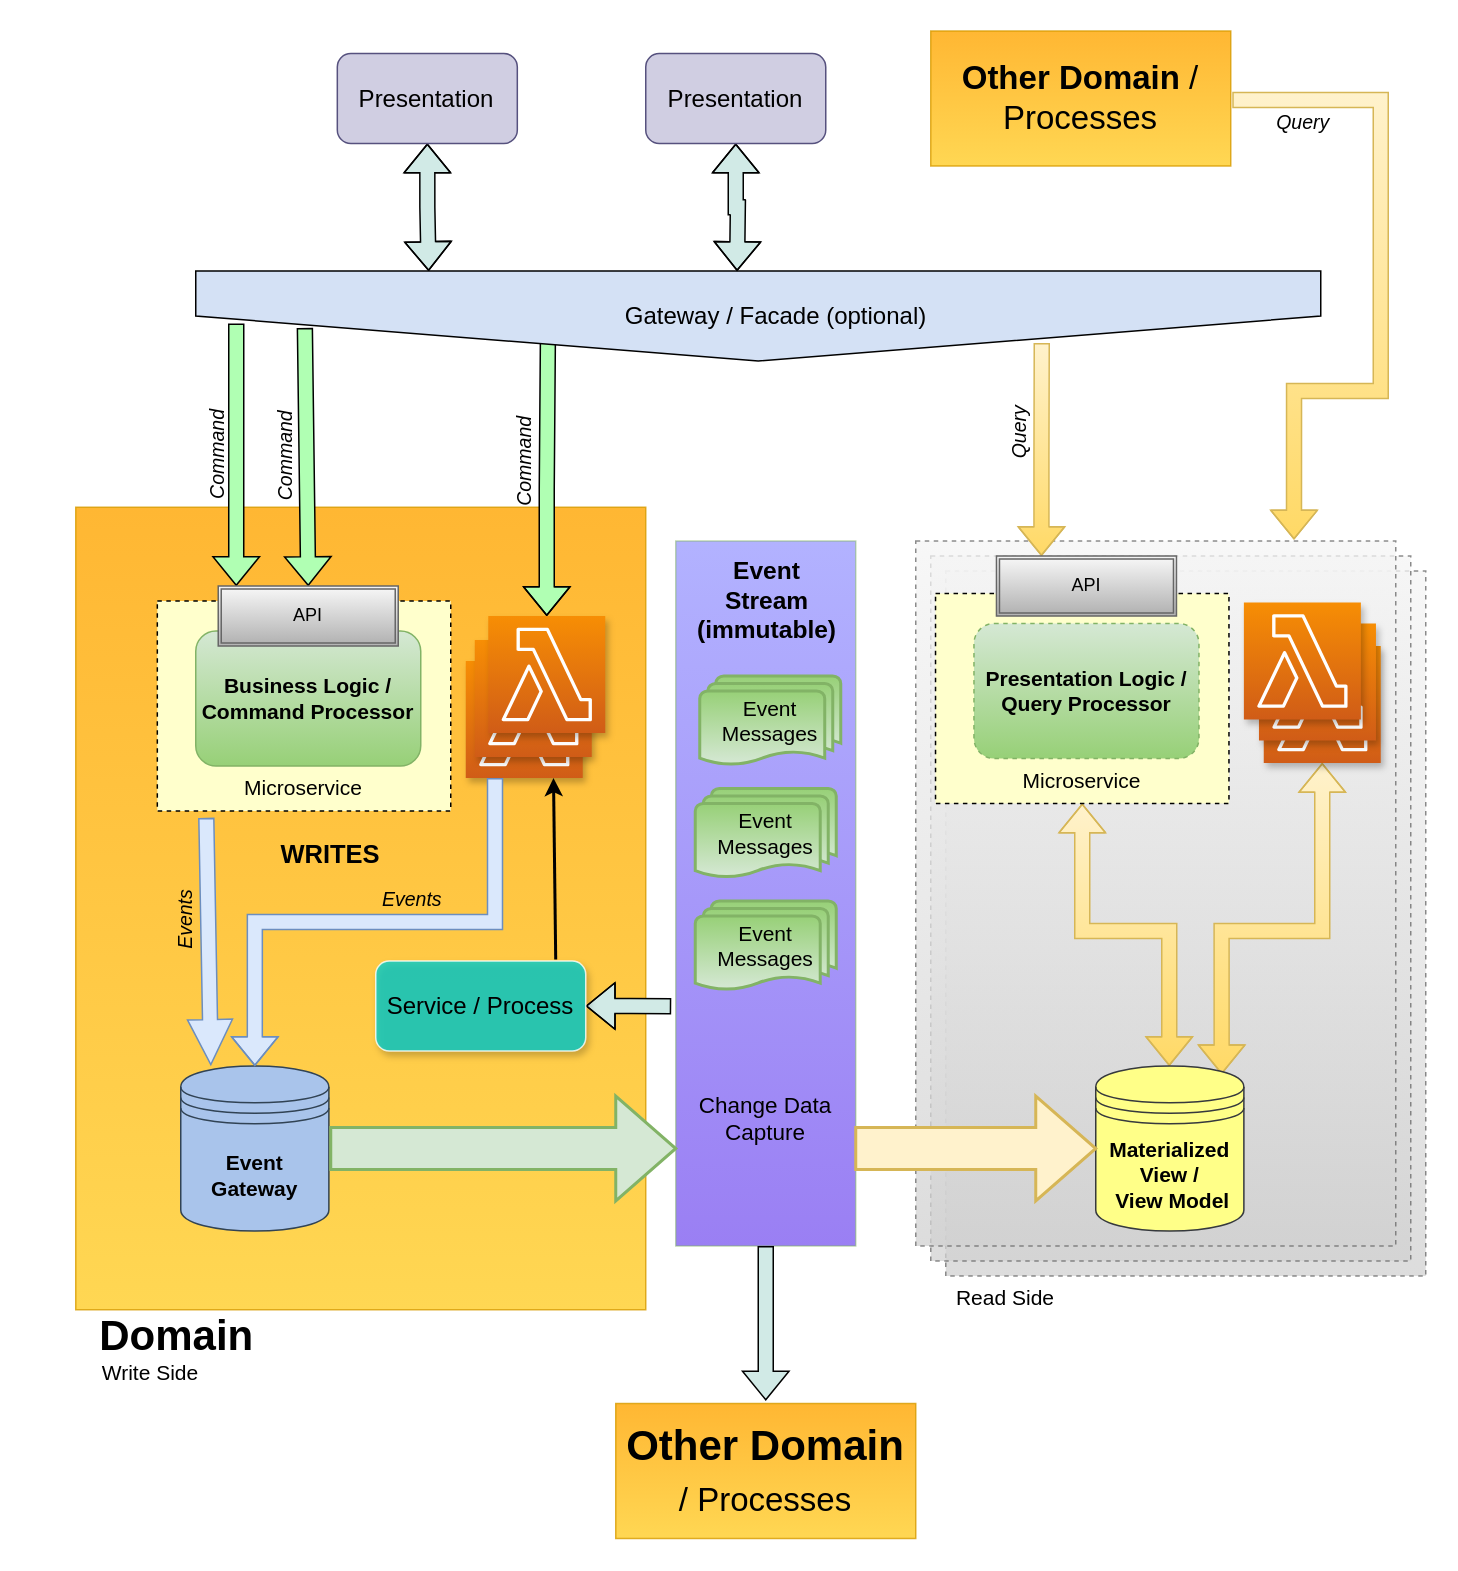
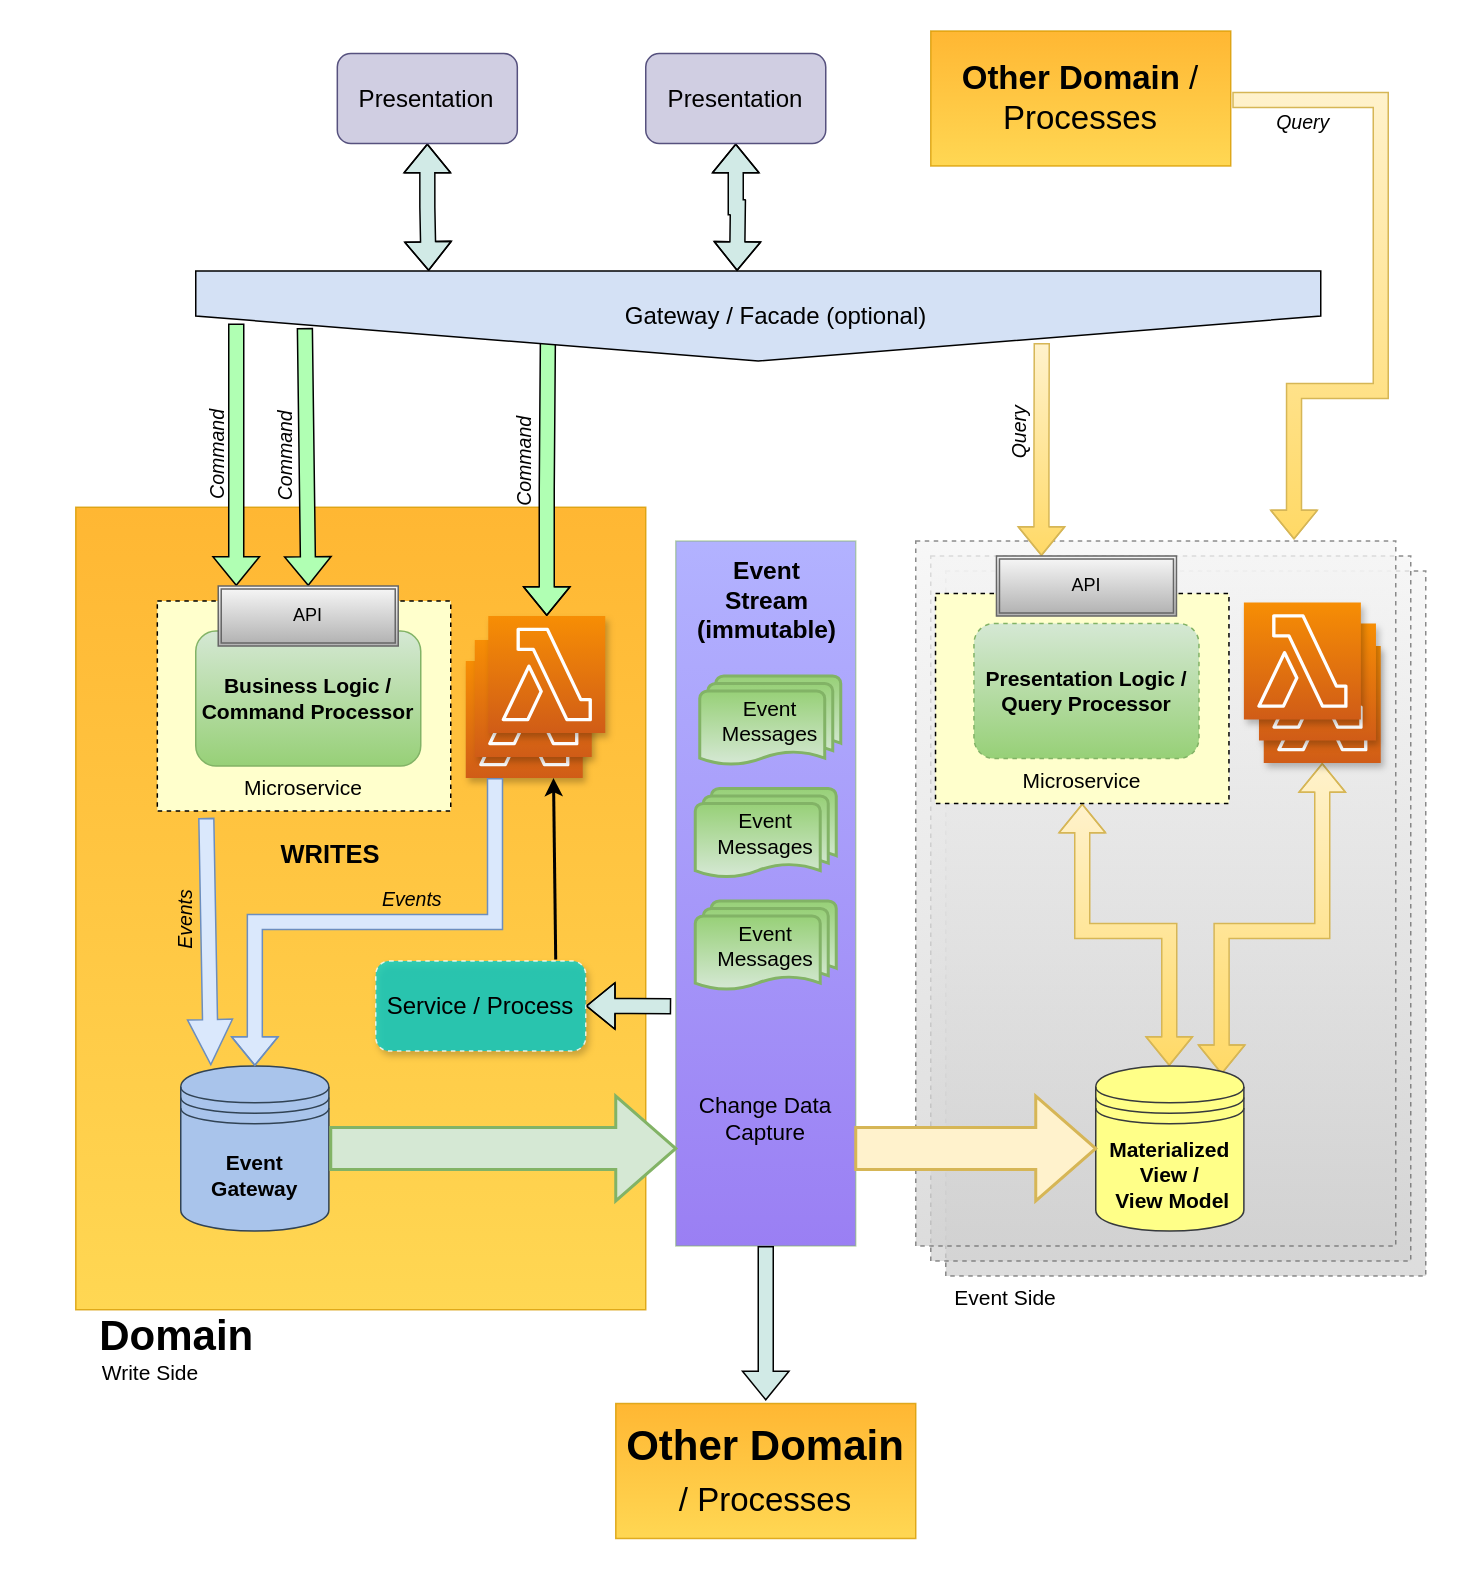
node "Service / Process": style solid -> dashed
node "Read Side": label "Read Side" -> "Event Side"
